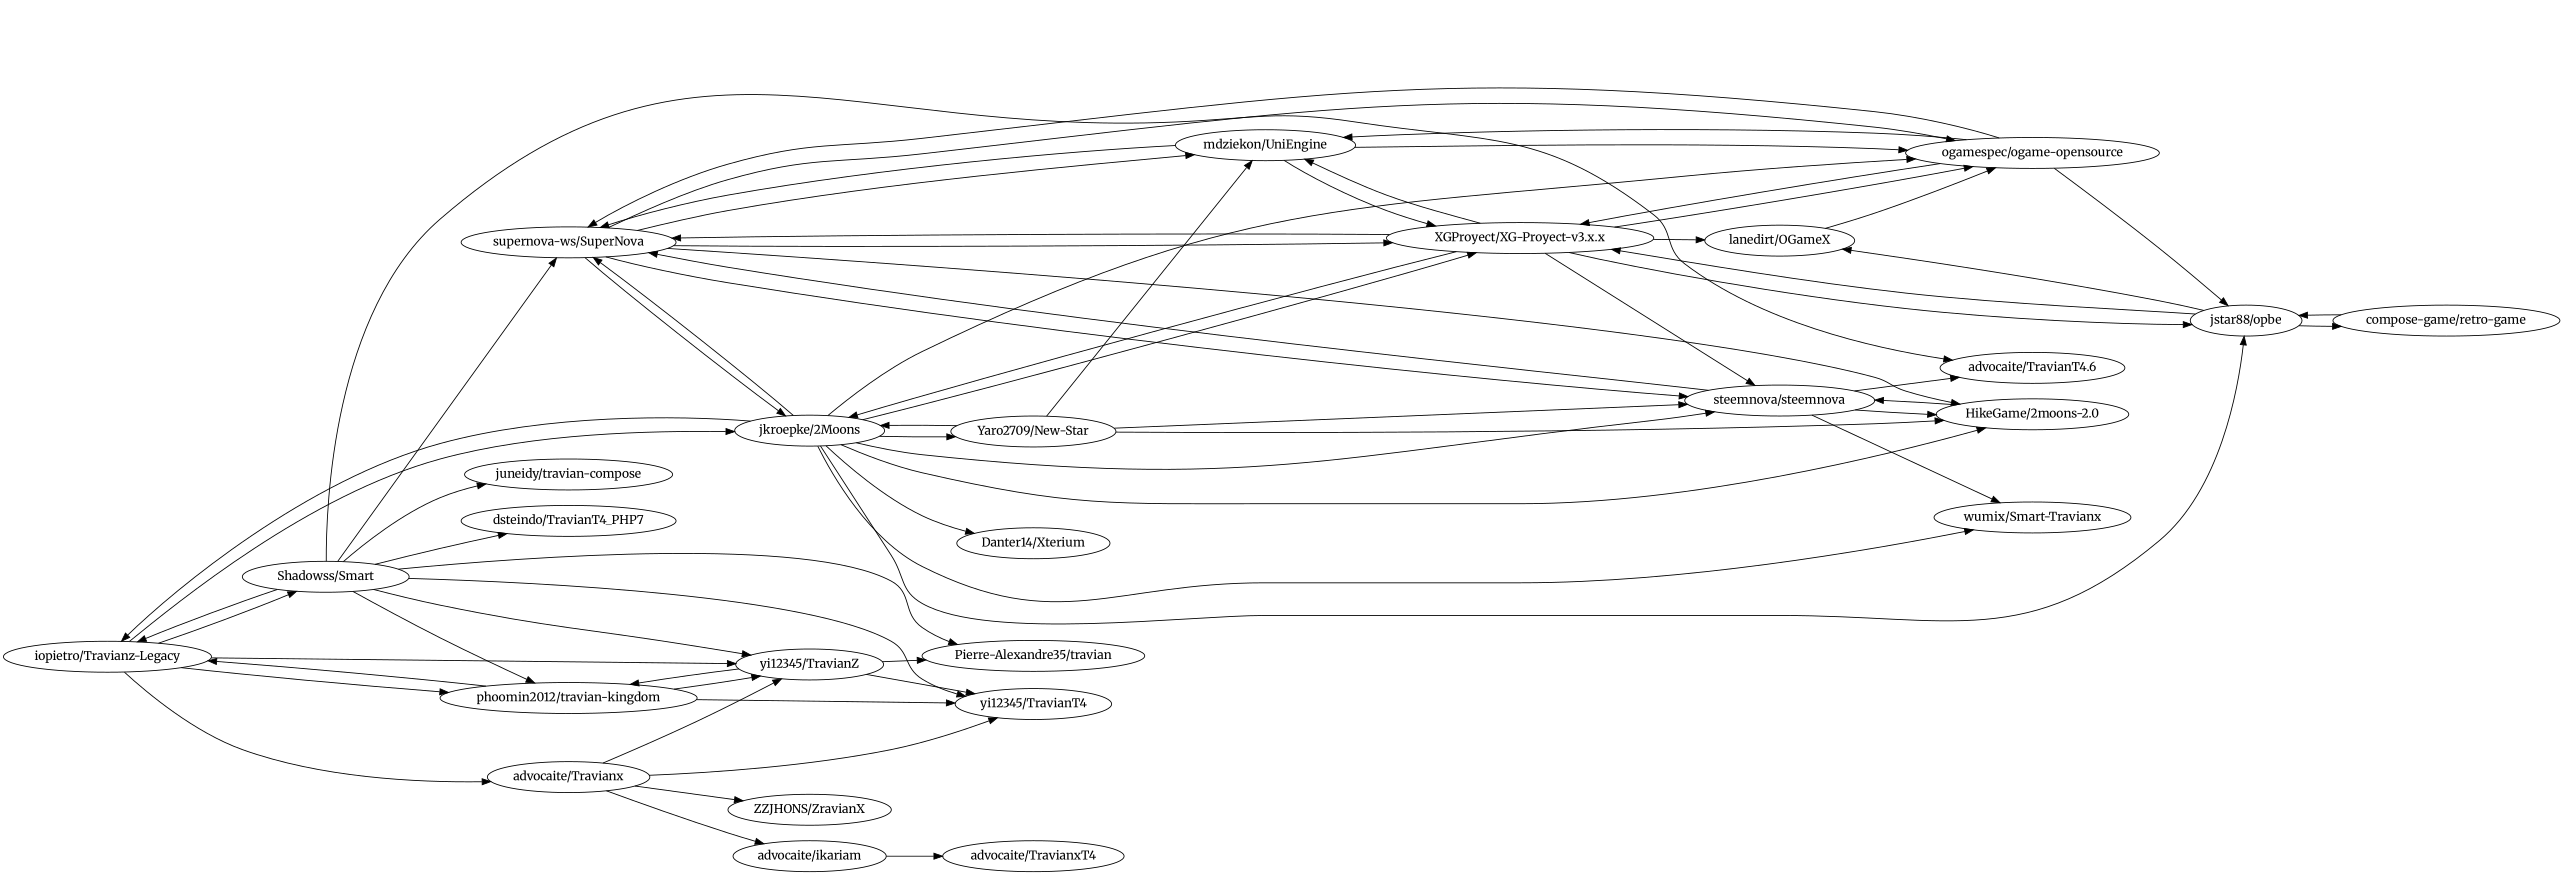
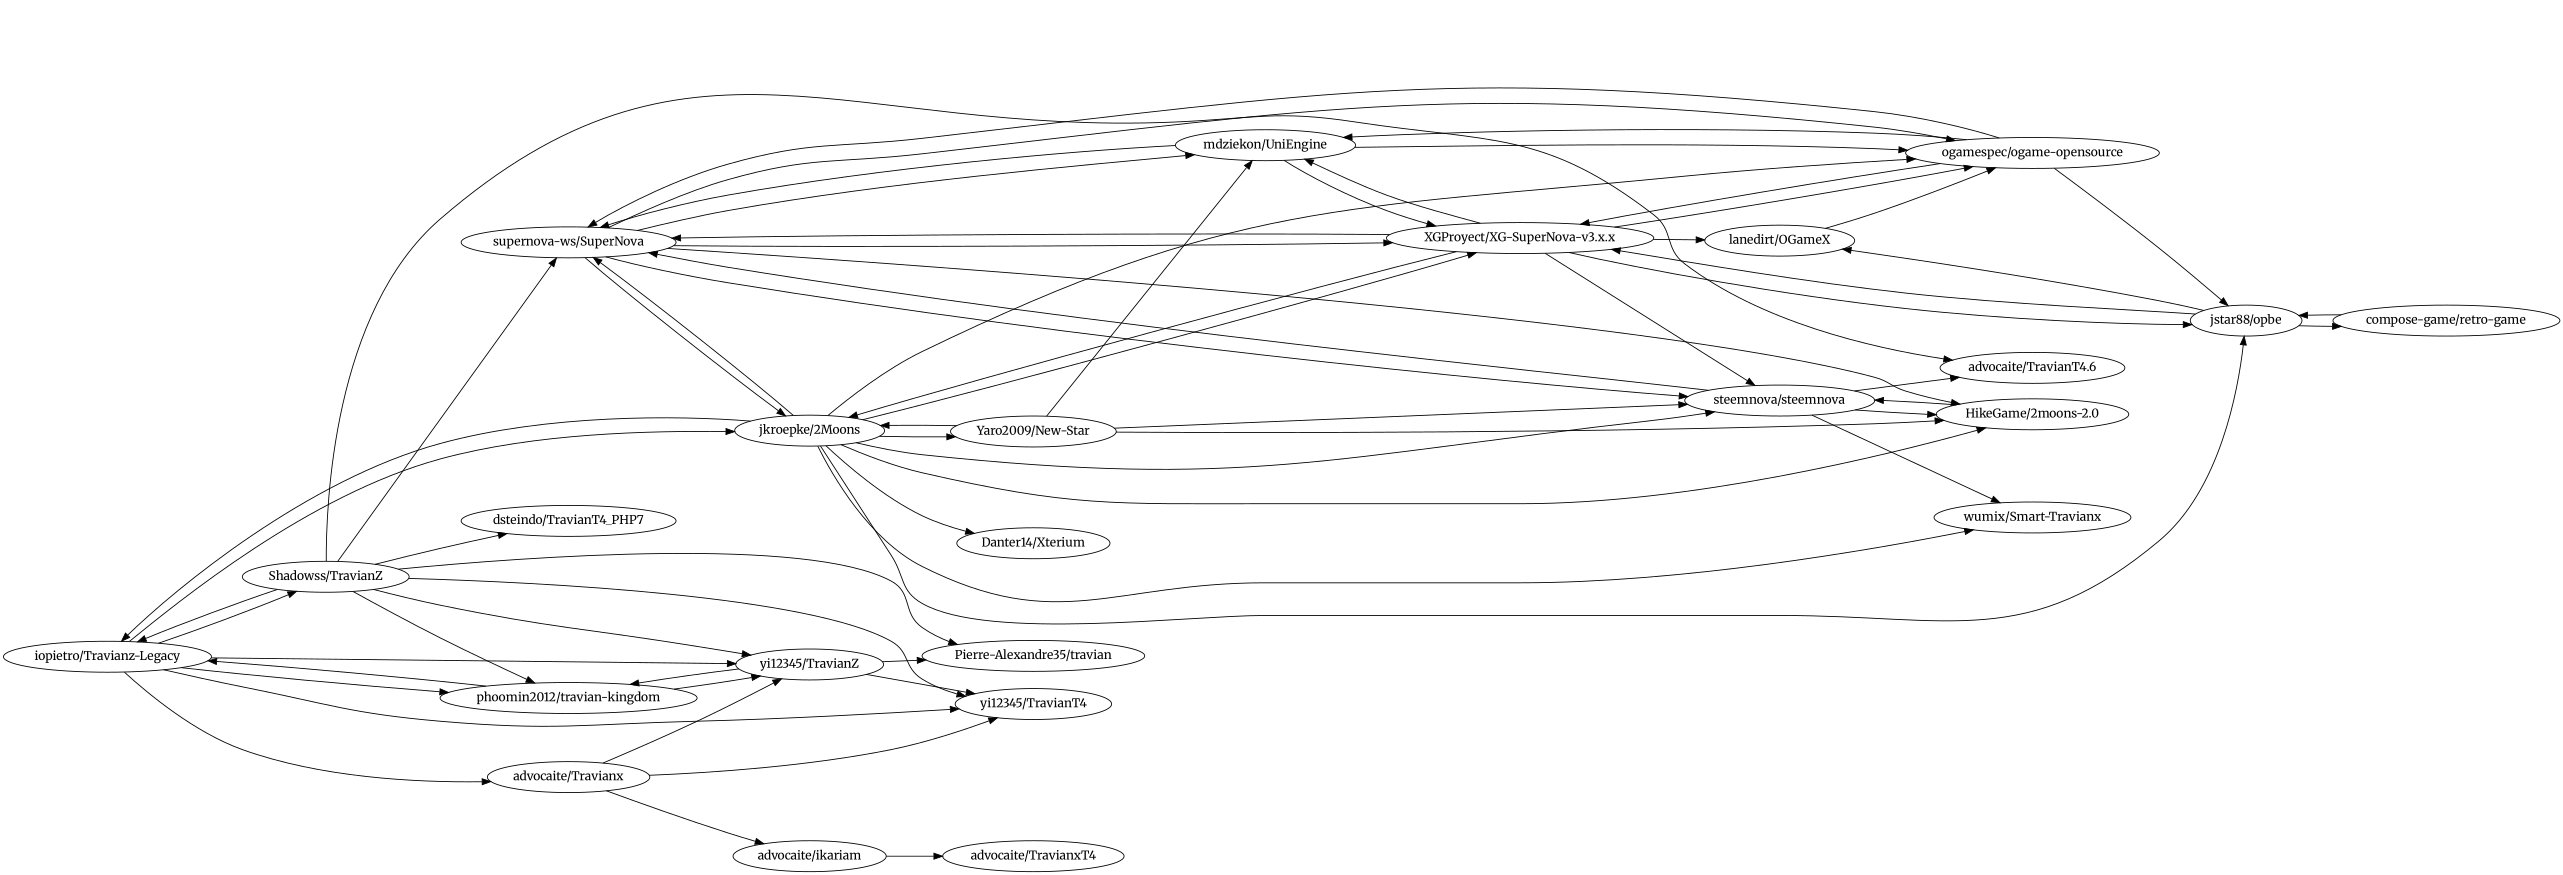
node "XGProyect/XG-Proyect-v3.x.x": label "XGProyect/XG-Proyect-v3.x.x" -> "XGProyect/XG-SuperNova-v3.x.x"
node "Yaro2709/New-Star": label "Yaro2709/New-Star" -> "Yaro2009/New-Star"
node "juneidy/travian-compose": removed
node "Shadowss/Smart": label "Shadowss/Smart" -> "Shadowss/TravianZ"
edge "phoomin2012/travian-kingdom" -> "yi12345/TravianT4": now "iopietro/Travianz-Legacy" -> "yi12345/TravianT4"
node "ZZJHONS/ZravianX": removed
